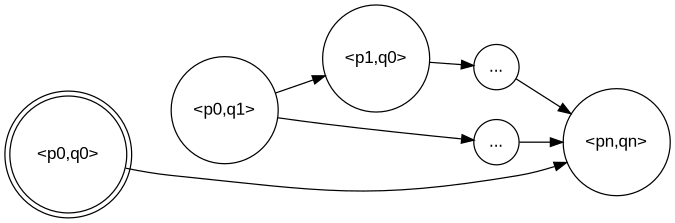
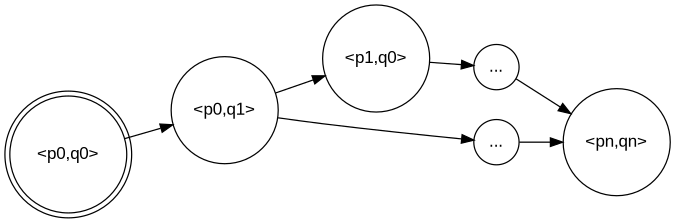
edge "<p0,q0>" -> "<pn,qn>": now "<p0,q0>" -> "<p0,q1>"
